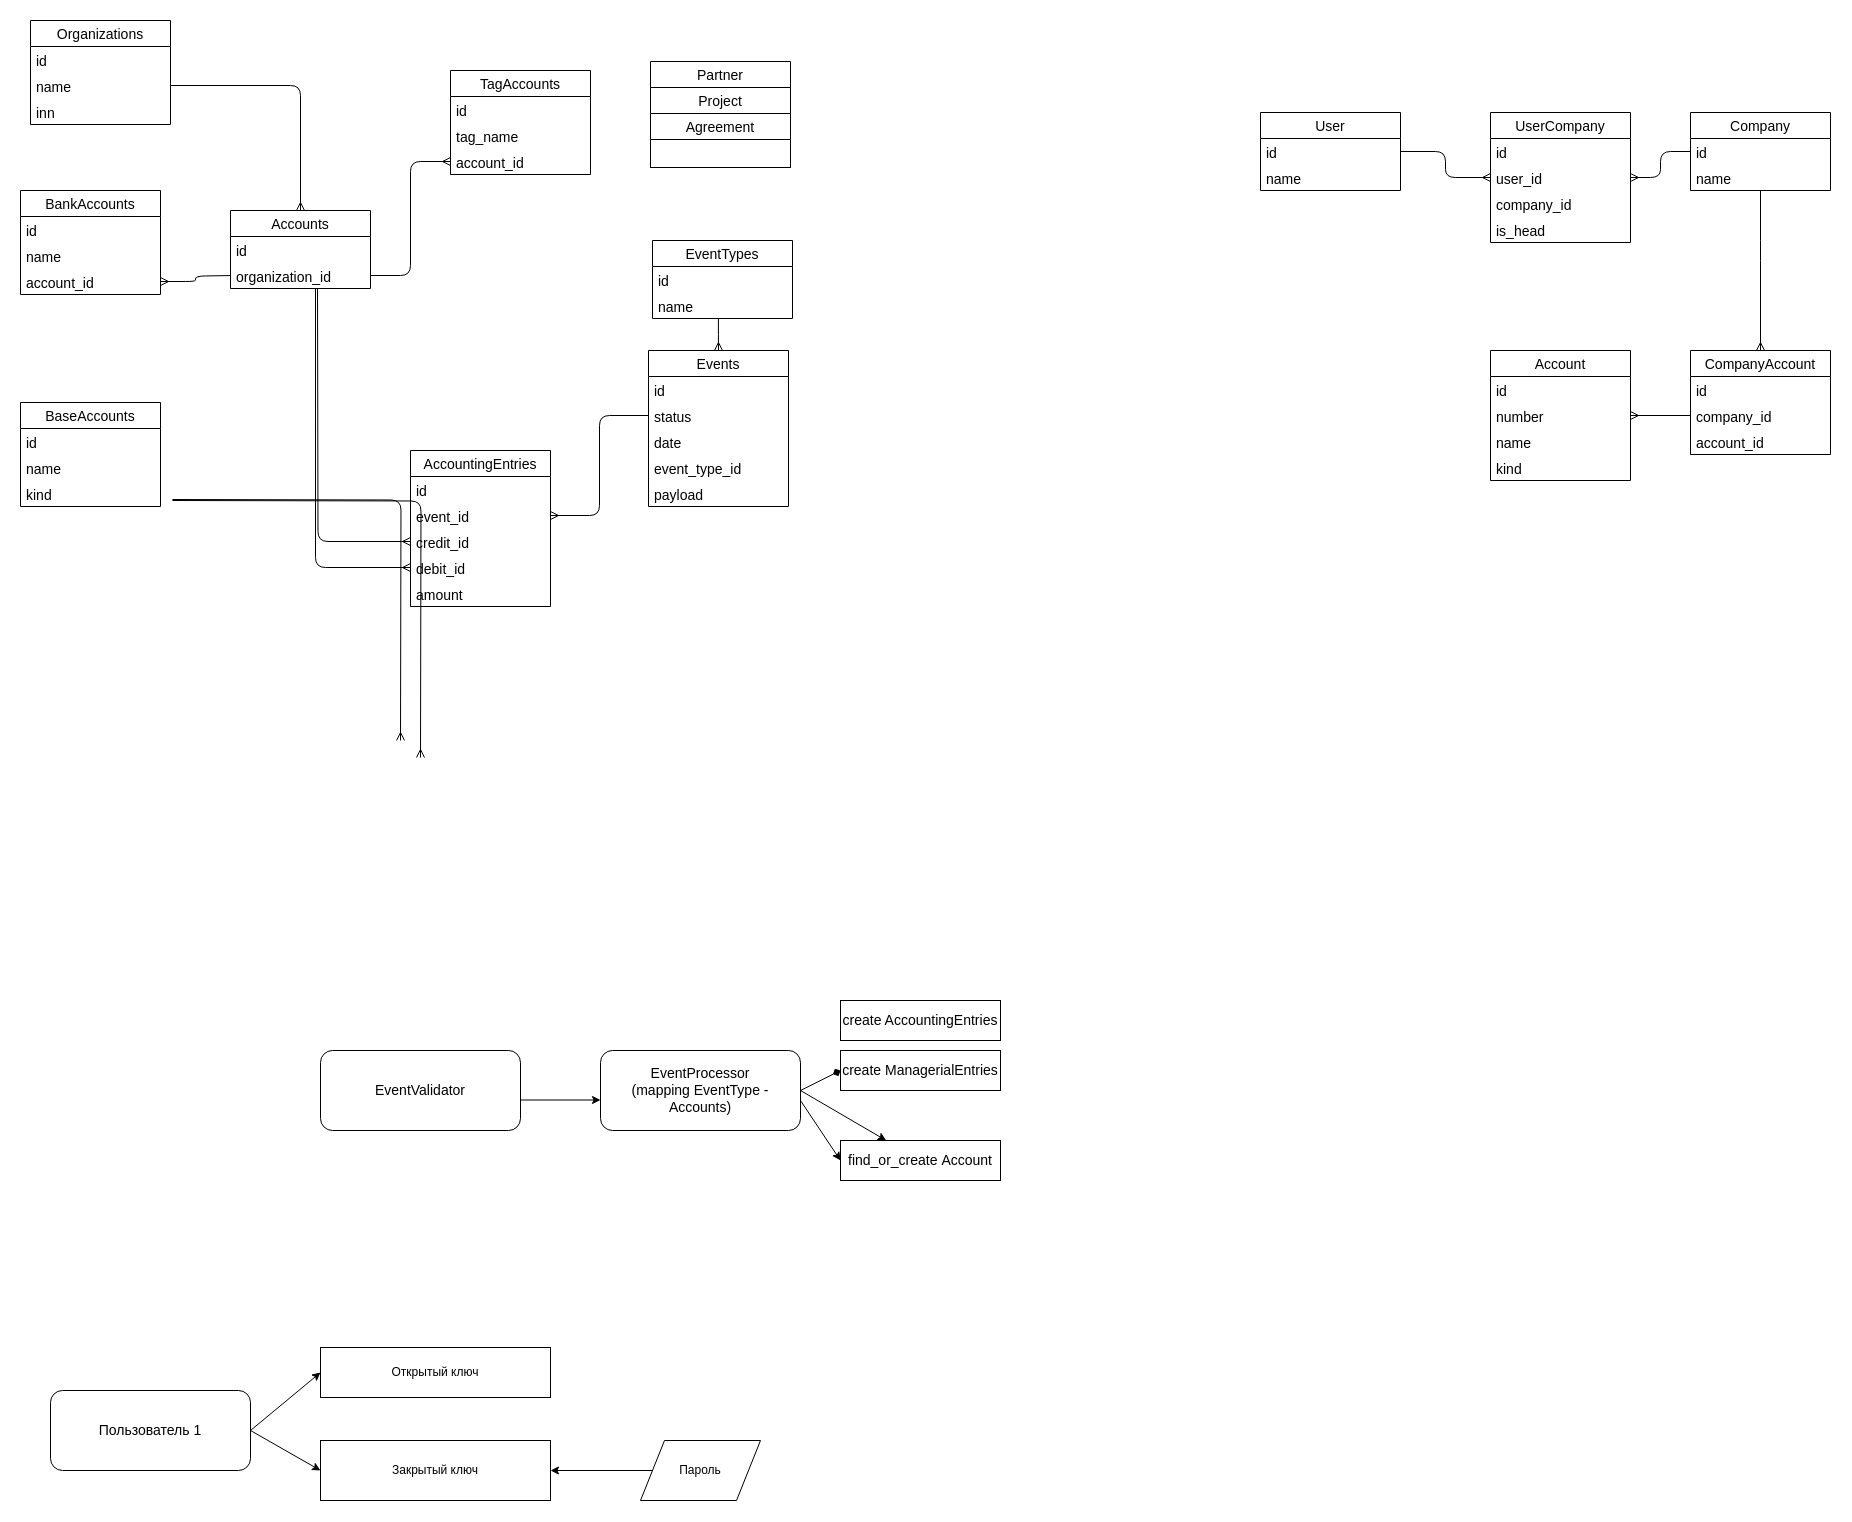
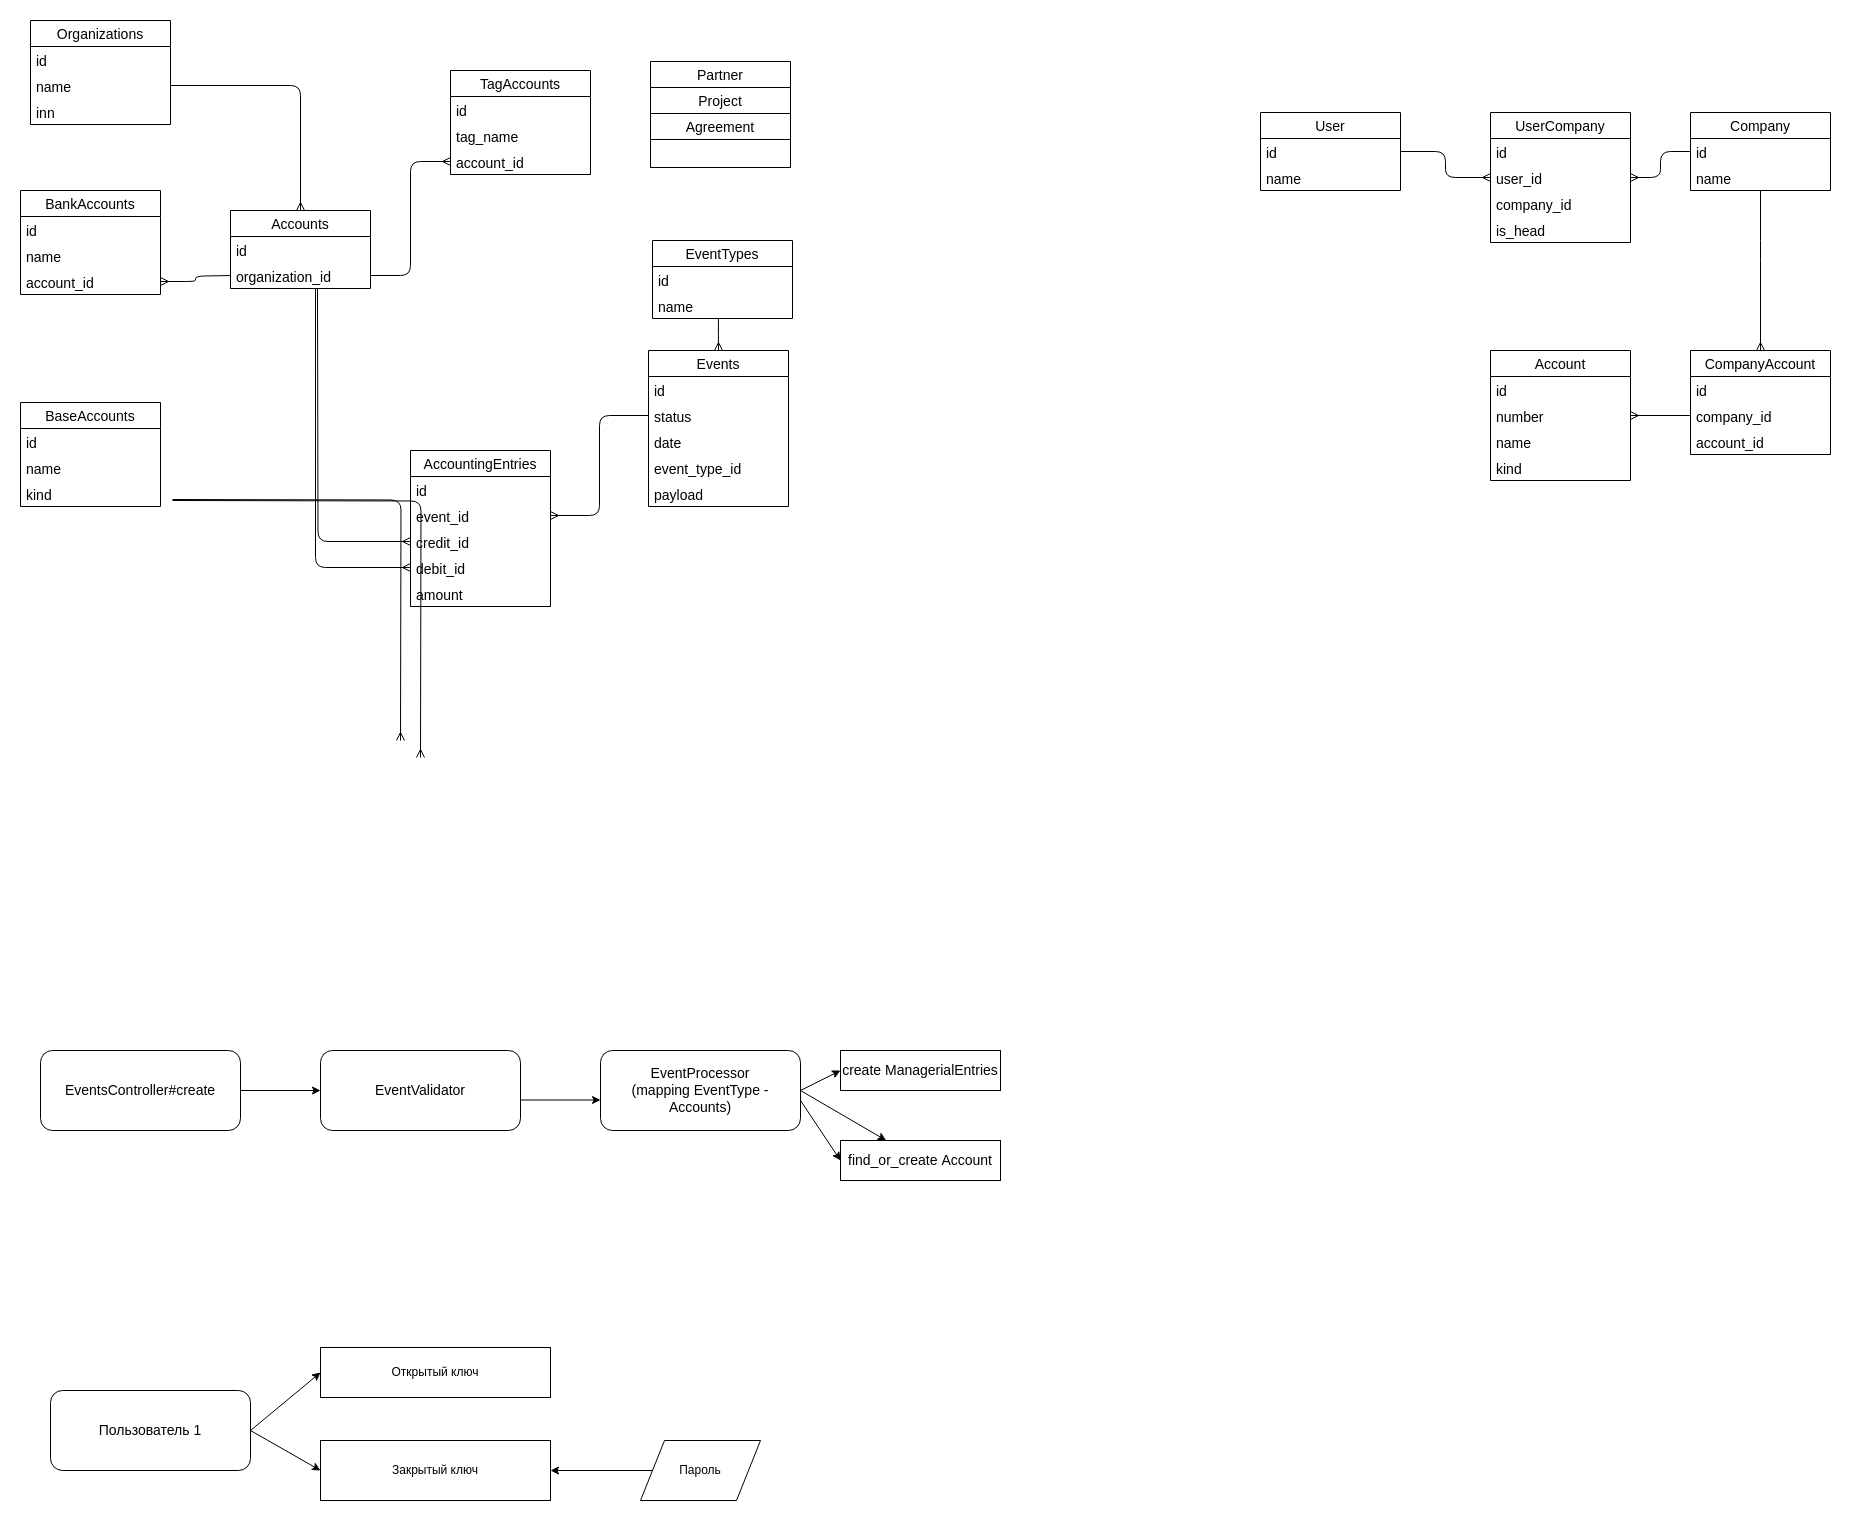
node "create AccountingEntries": removed
edge "EventProcessor (mapping EventType - Accounts)" -> "create ManagerialEntries": arrowhead diamond -> classic
node "EventsController#create": added
edge "EventsController#create" -> "EventValidator": added
